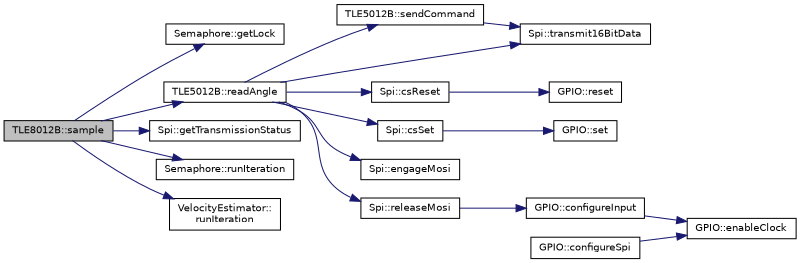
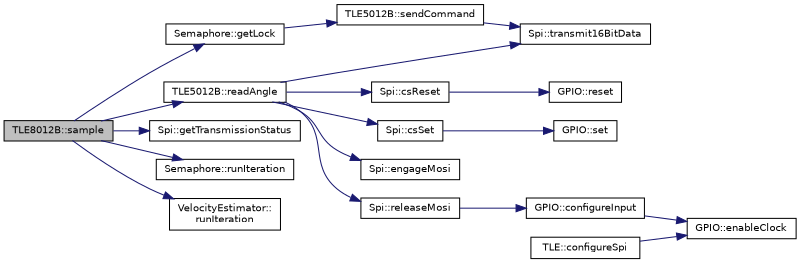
edge "TLE5012B::readAngle" -> "TLE5012B::sendCommand": now "Semaphore::getLock" -> "TLE5012B::sendCommand"
node "GPIO::configureSpi": label "GPIO::configureSpi" -> "TLE::configureSpi"
